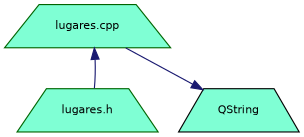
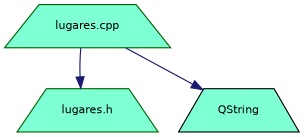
edge "lugares.h" -> "lugares.cpp": reversed
